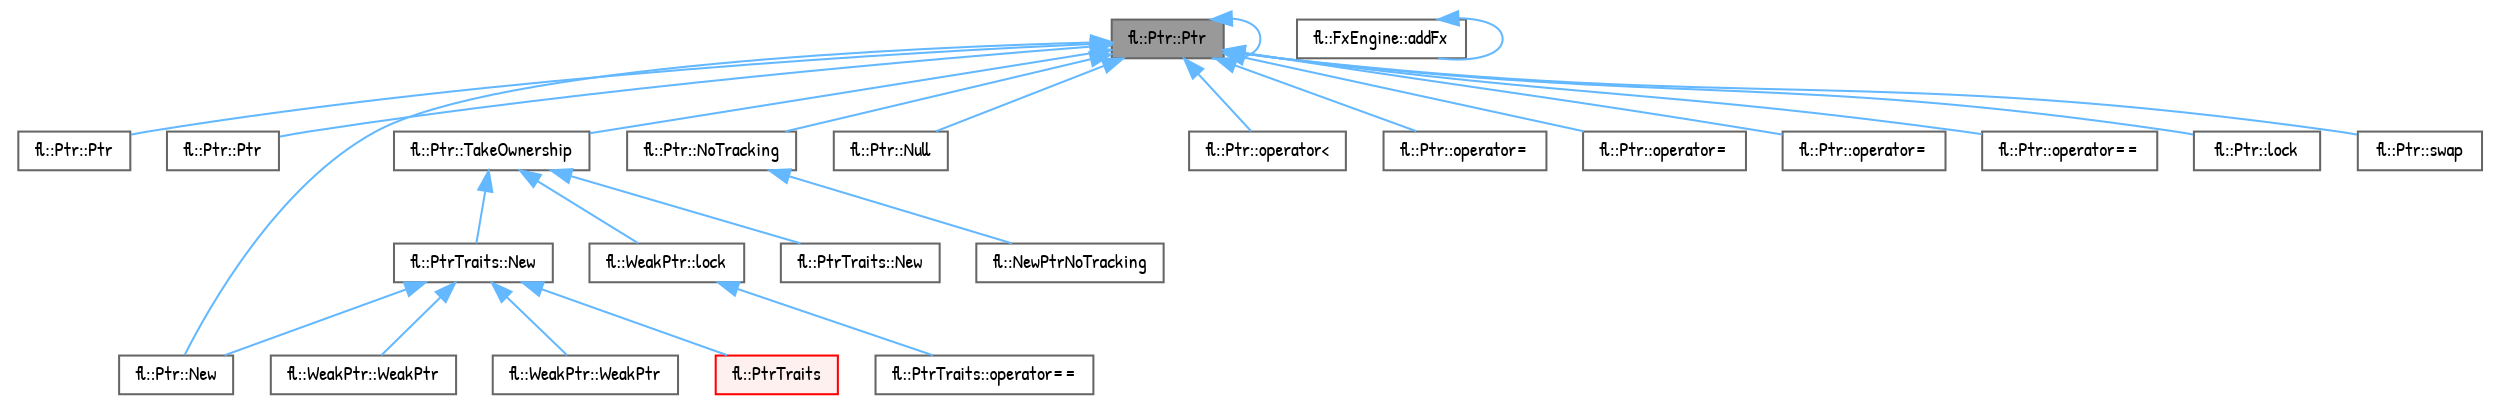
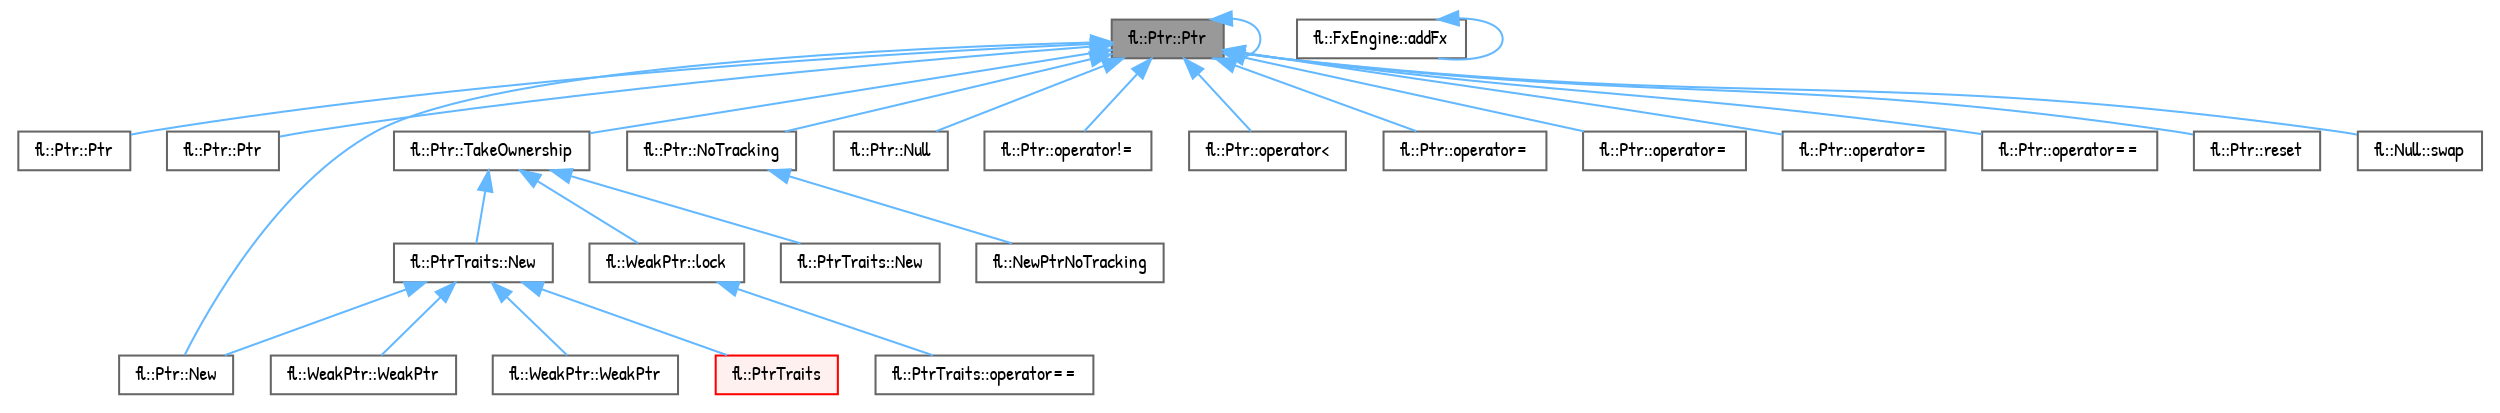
node "fl::Ptr::operator!=": added
node "fl::Ptr::lock": label "fl::Ptr::lock" -> "fl::Ptr::reset"
node "fl::Ptr::swap": label "fl::Ptr::swap" -> "fl::Null::swap"
